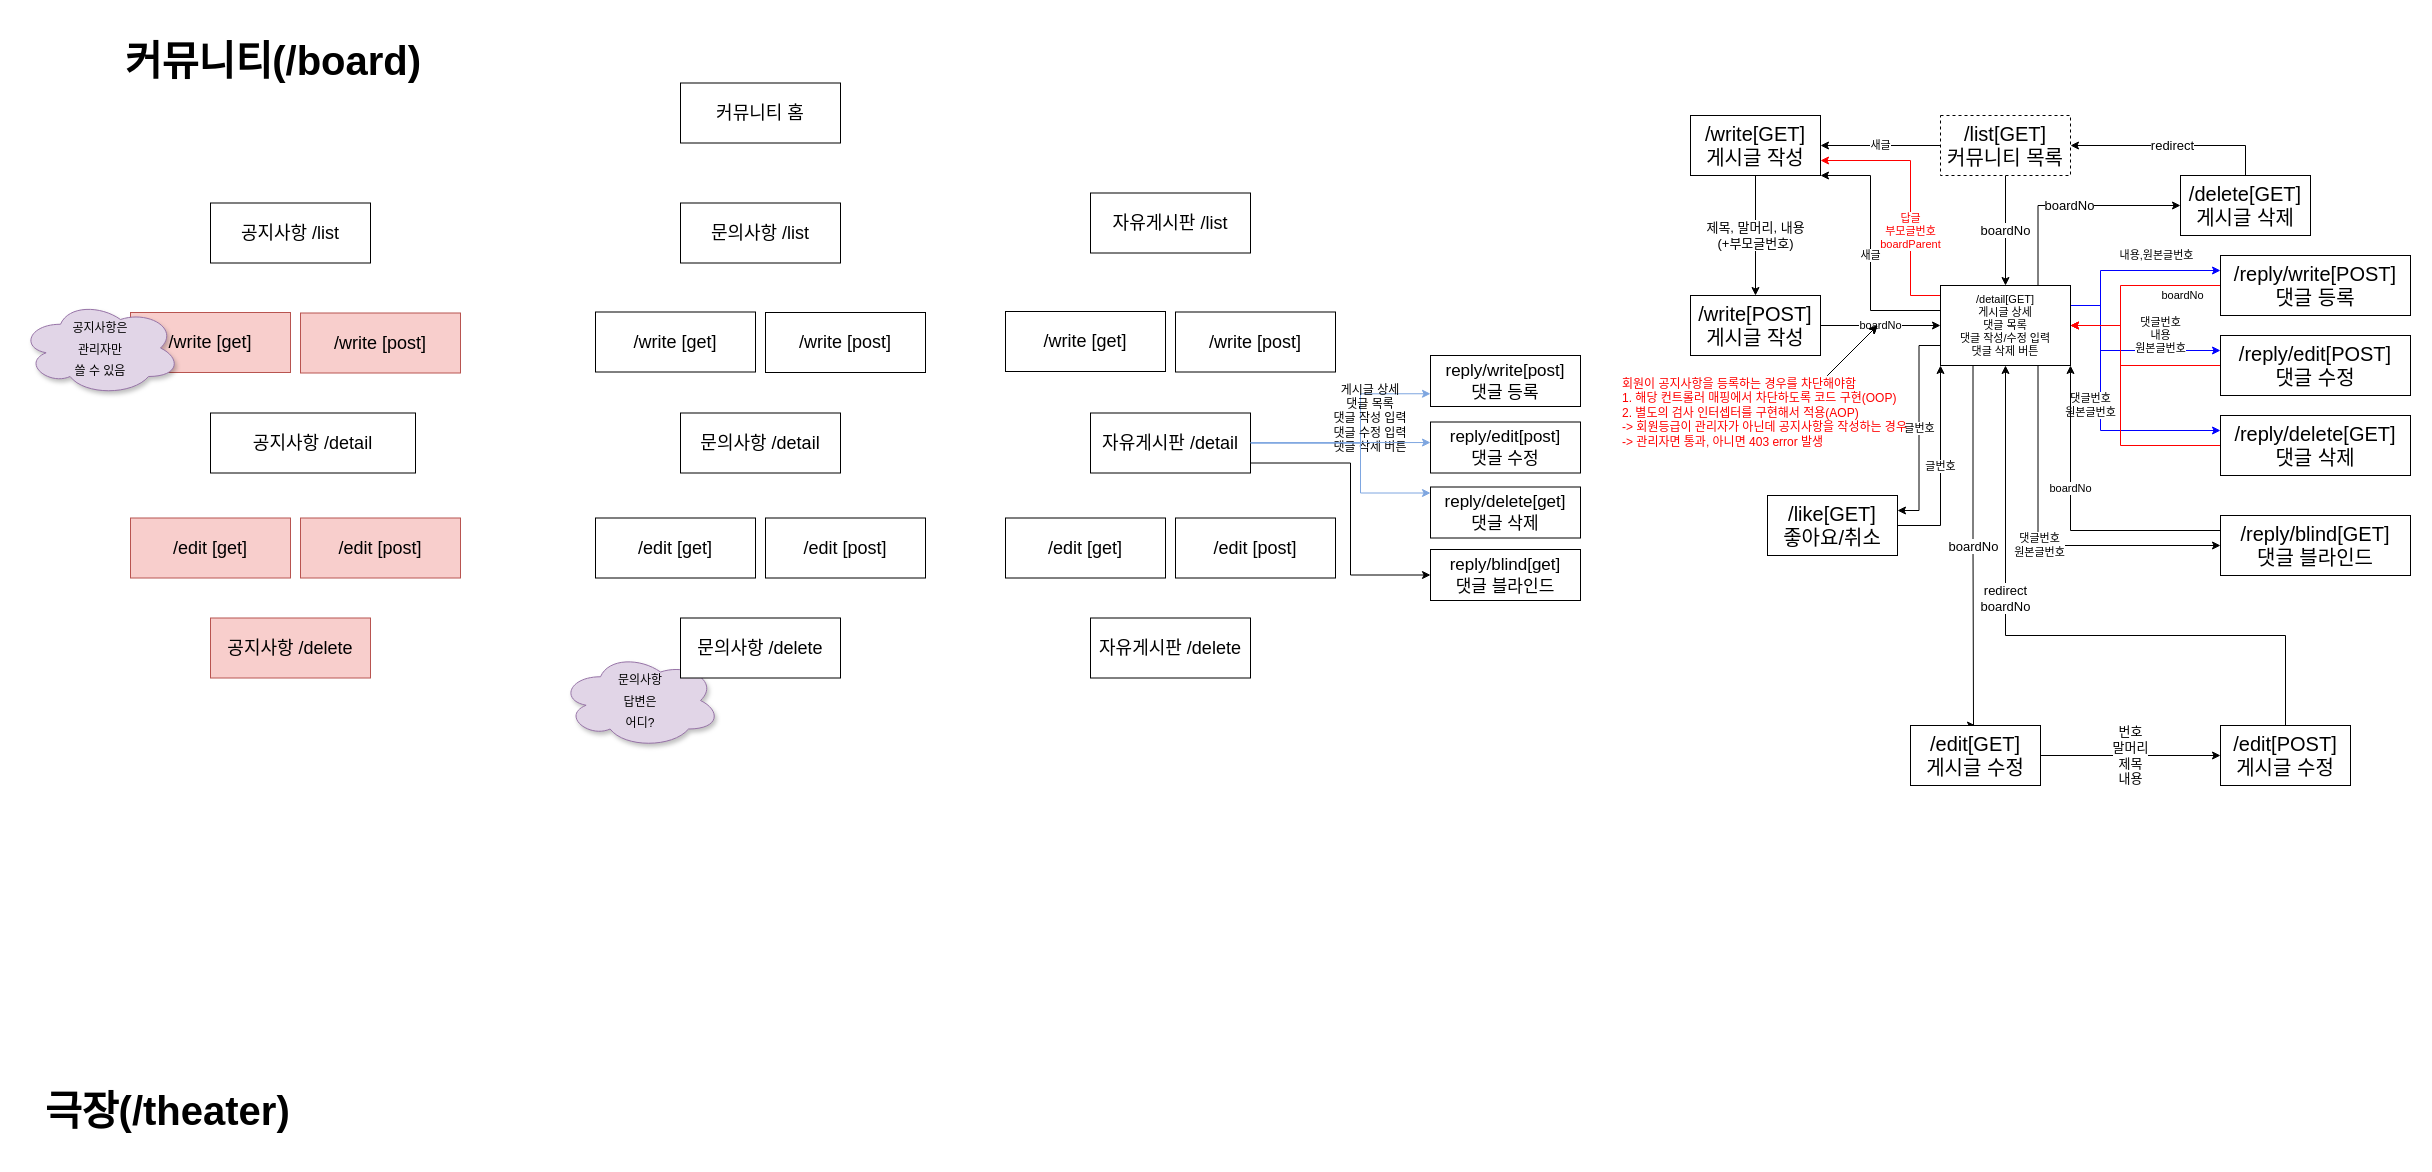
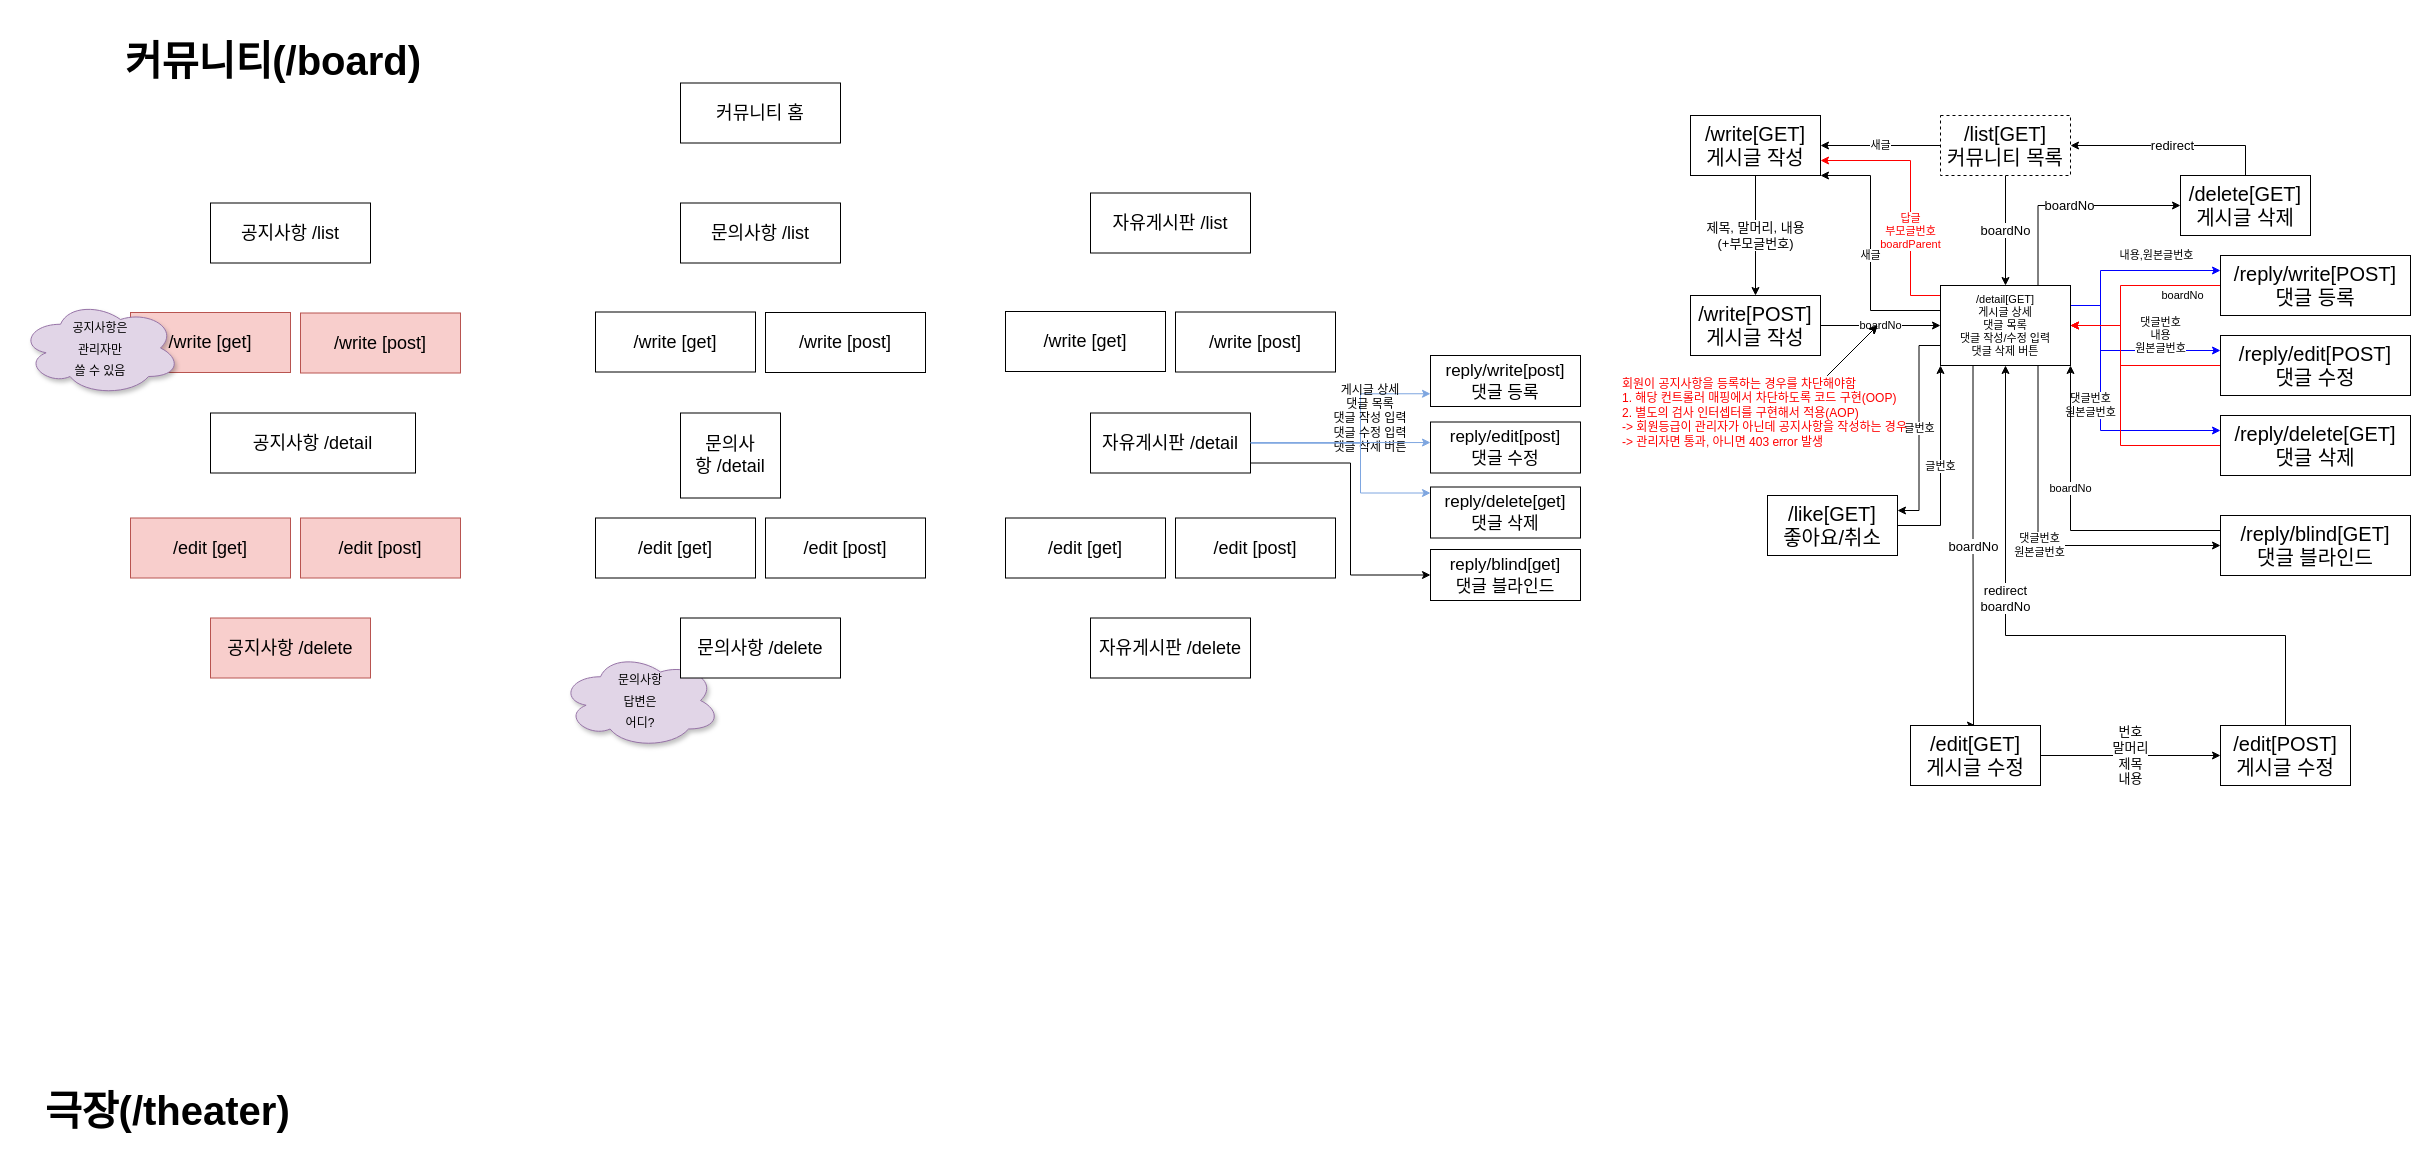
node "문의사항 /detail": size 160x60 -> 100x85
